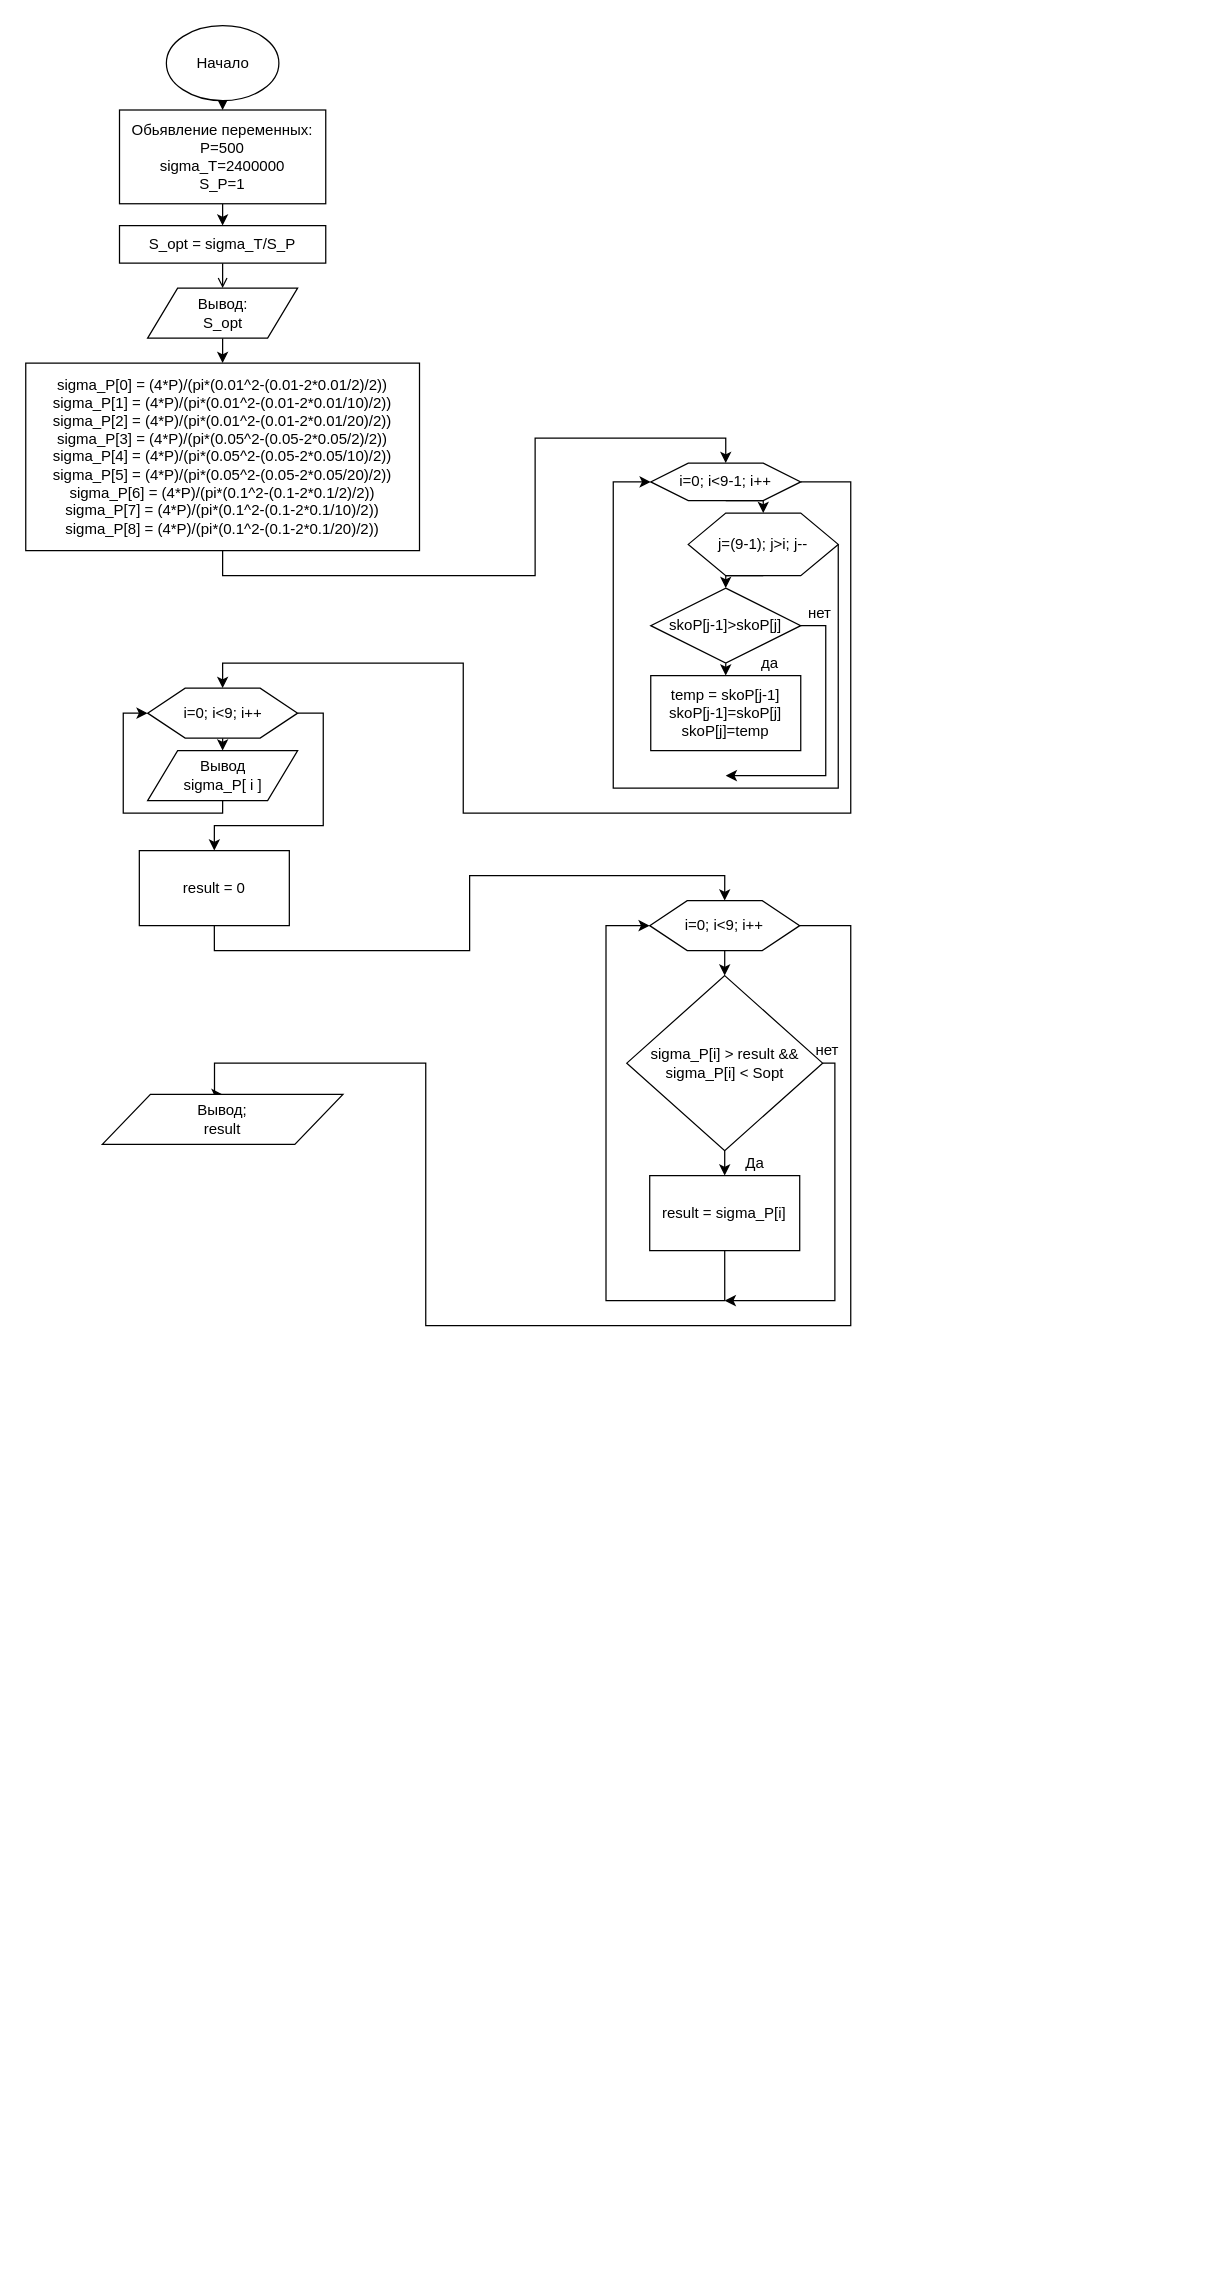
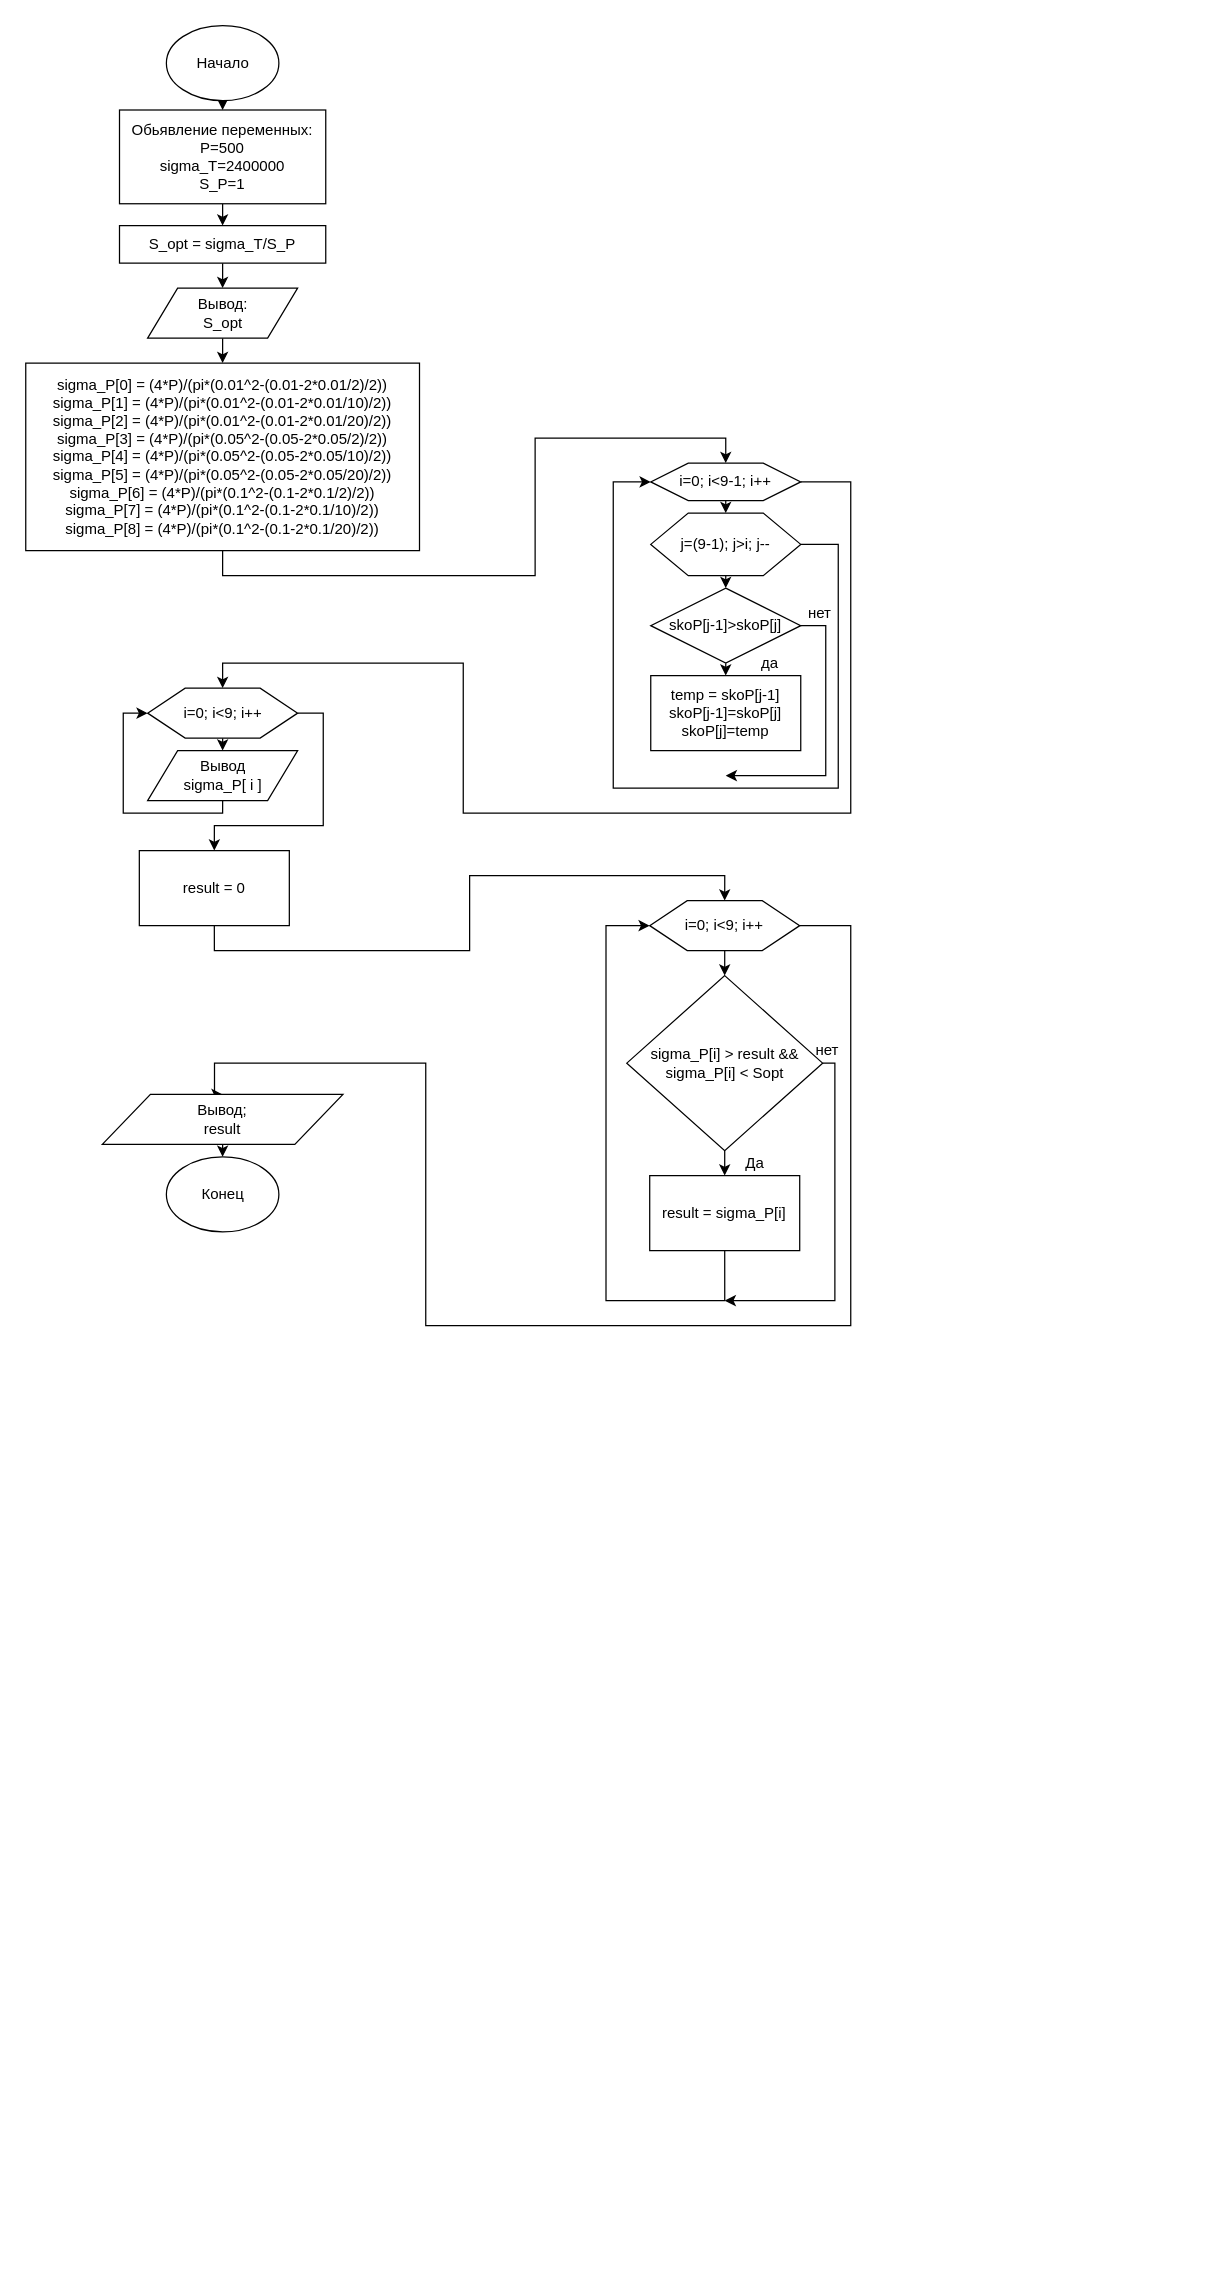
edge "S_opt = sigma_T/S_P" -> "Вывод: S_opt": arrowhead open -> classic
node "j=(9-1); j>i; j--": moved (763, 544) -> (726, 544)
edge "Вывод; result" -> "Конец": added
node "Конец": added
